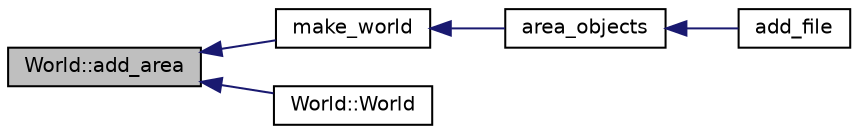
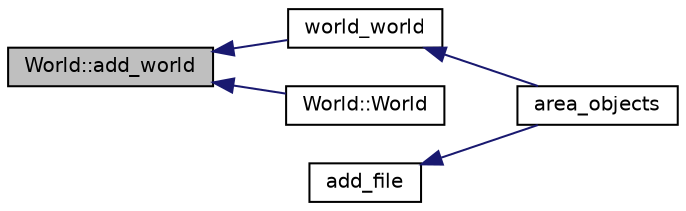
node "make_world": label "make_world" -> "world_world"
edge "add_file" -> "area_objects": reversed
node "World::add_area": label "World::add_area" -> "World::add_world"
